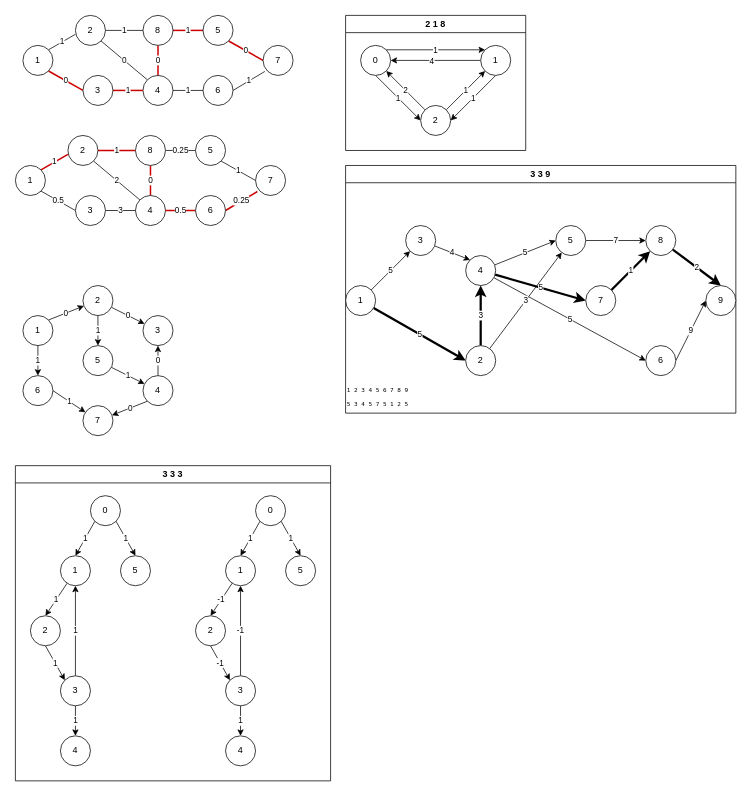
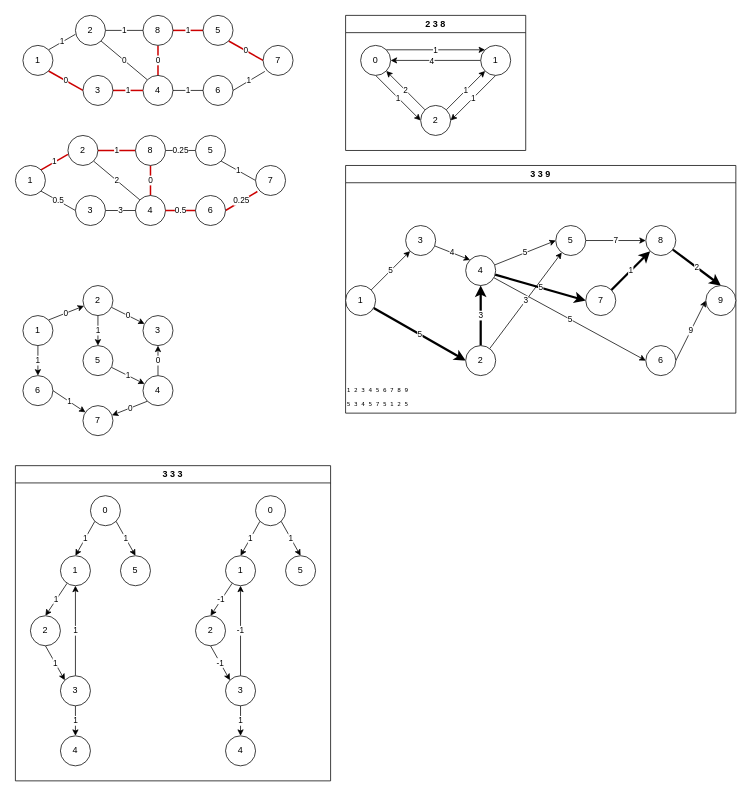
node "2 1 8": label "2 1 8" -> "2 3 8"
